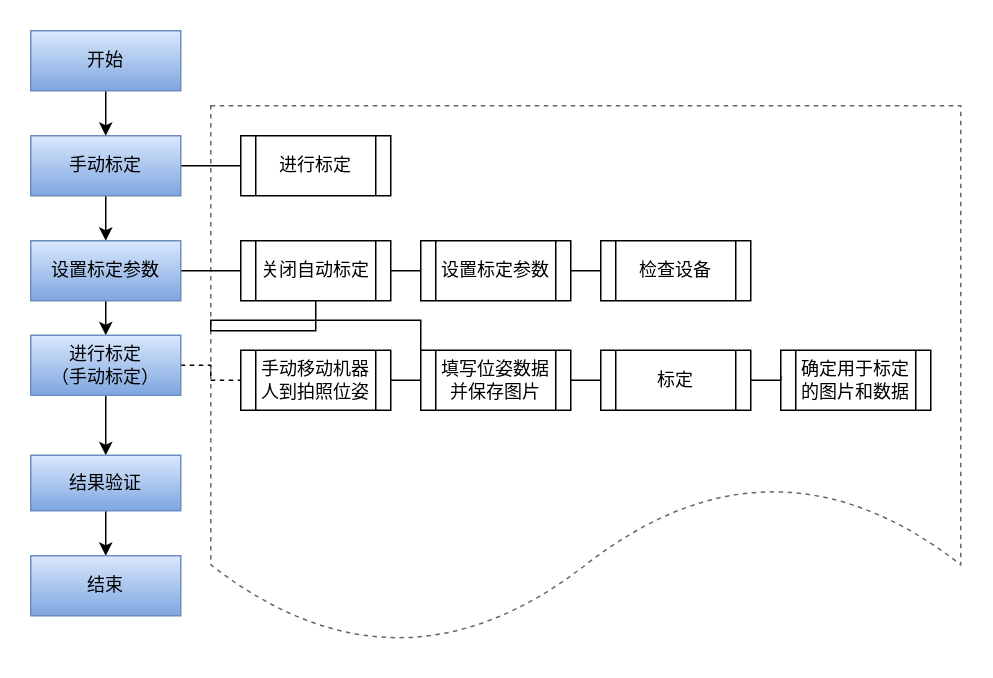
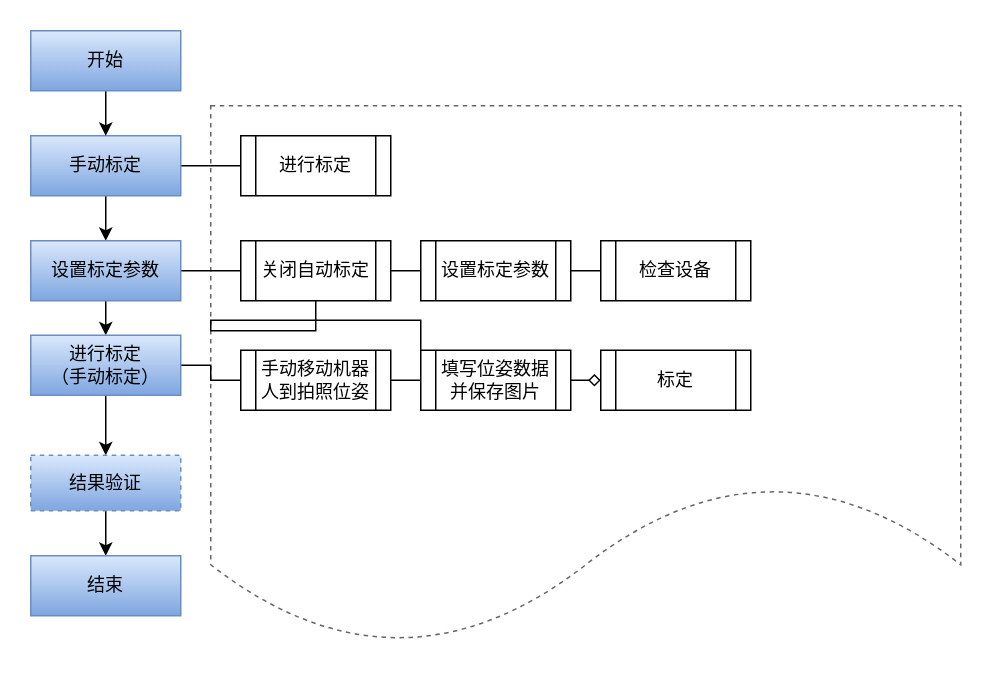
edge "进行标定 （手动标定）" -- "手动移动机器人到拍照位姿": style dashed -> solid
edge "填写位姿数据并保存图片" -- "标定": arrowhead none -> diamond
edge "标定" -- "确定用于标定的图片和数据": removed
node "确定用于标定的图片和数据": removed
node "结果验证": style solid -> dashed
